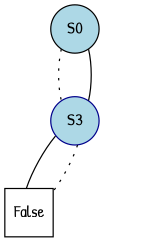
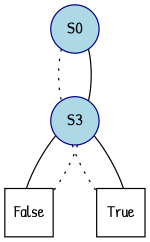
node "S0": color black -> darkblue
node "True": added
